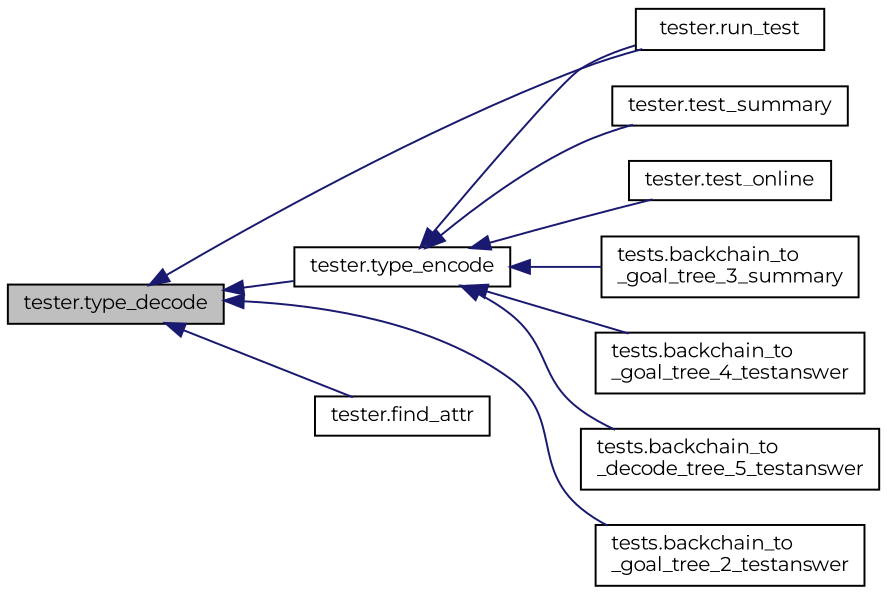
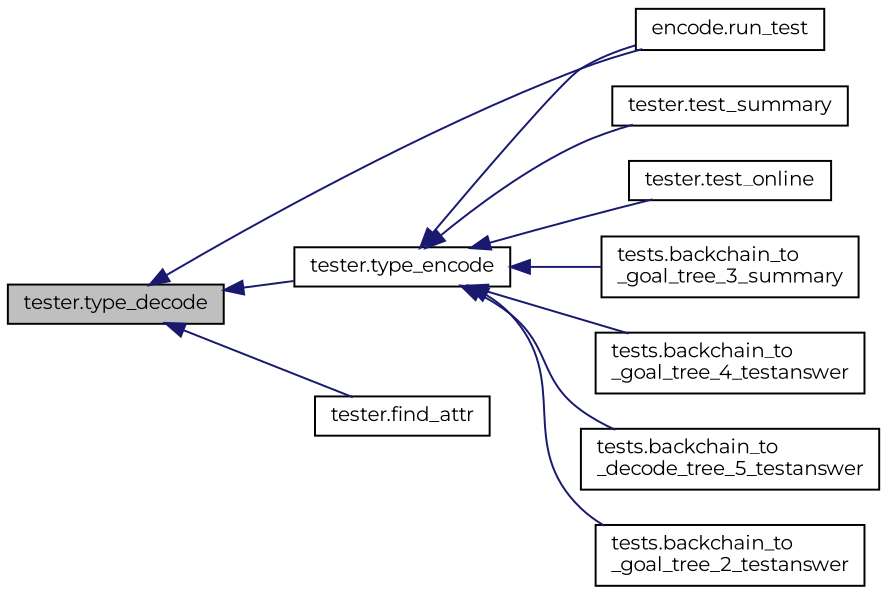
node "tester.run_test": label "tester.run_test" -> "encode.run_test"
edge "tests.backchain_to _goal_tree_2_testanswer" -> "tester.type_decode": now "tests.backchain_to _goal_tree_2_testanswer" -> "tester.type_encode"
